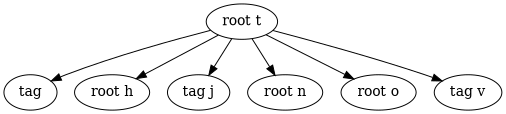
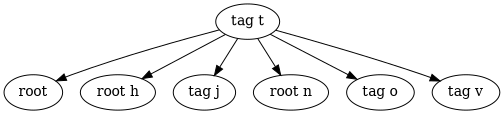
node "root t": label "root t" -> "tag t"
node "tag": label "tag" -> "root"
node "root o": label "root o" -> "tag o"
